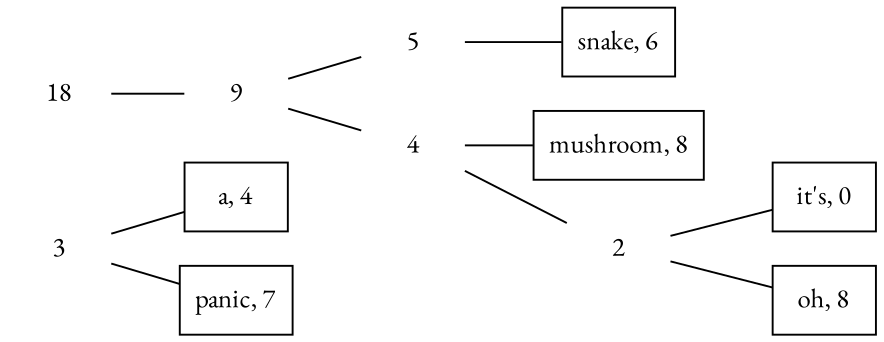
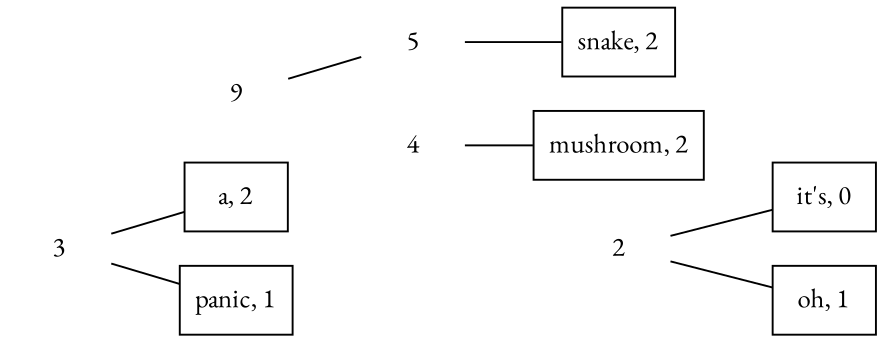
node "snake, 6": label "snake, 6" -> "snake, 2"
node "18": removed
edge "9" -- "4": removed
node "mushroom, 8": label "mushroom, 8" -> "mushroom, 2"
node "a, 4": label "a, 4" -> "a, 2"
edge "4" -- "2": removed
node "panic, 7": label "panic, 7" -> "panic, 1"
node "oh, 8": label "oh, 8" -> "oh, 1"
